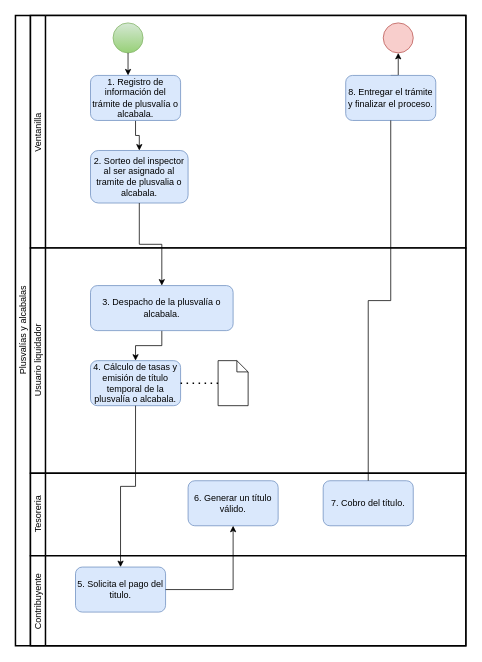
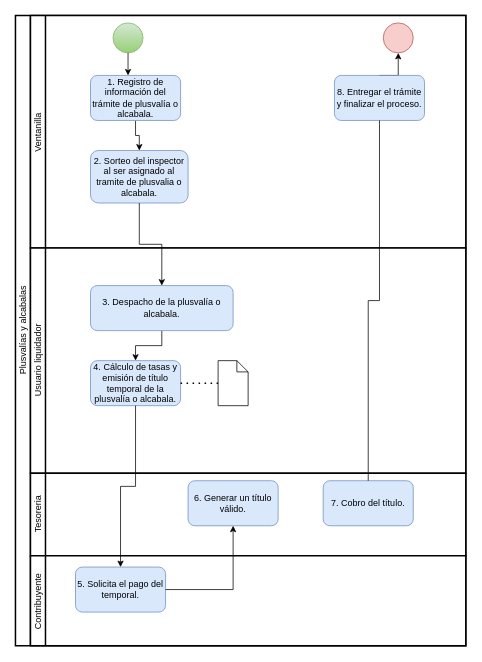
node "8. Entregar el trámite y finalizar el proceso.": moved (390, 98) -> (379, 98)
node "5. Solicita el pago del titulo.": label "5. Solicita el pago del titulo." -> "5. Solicita el pago del temporal."
